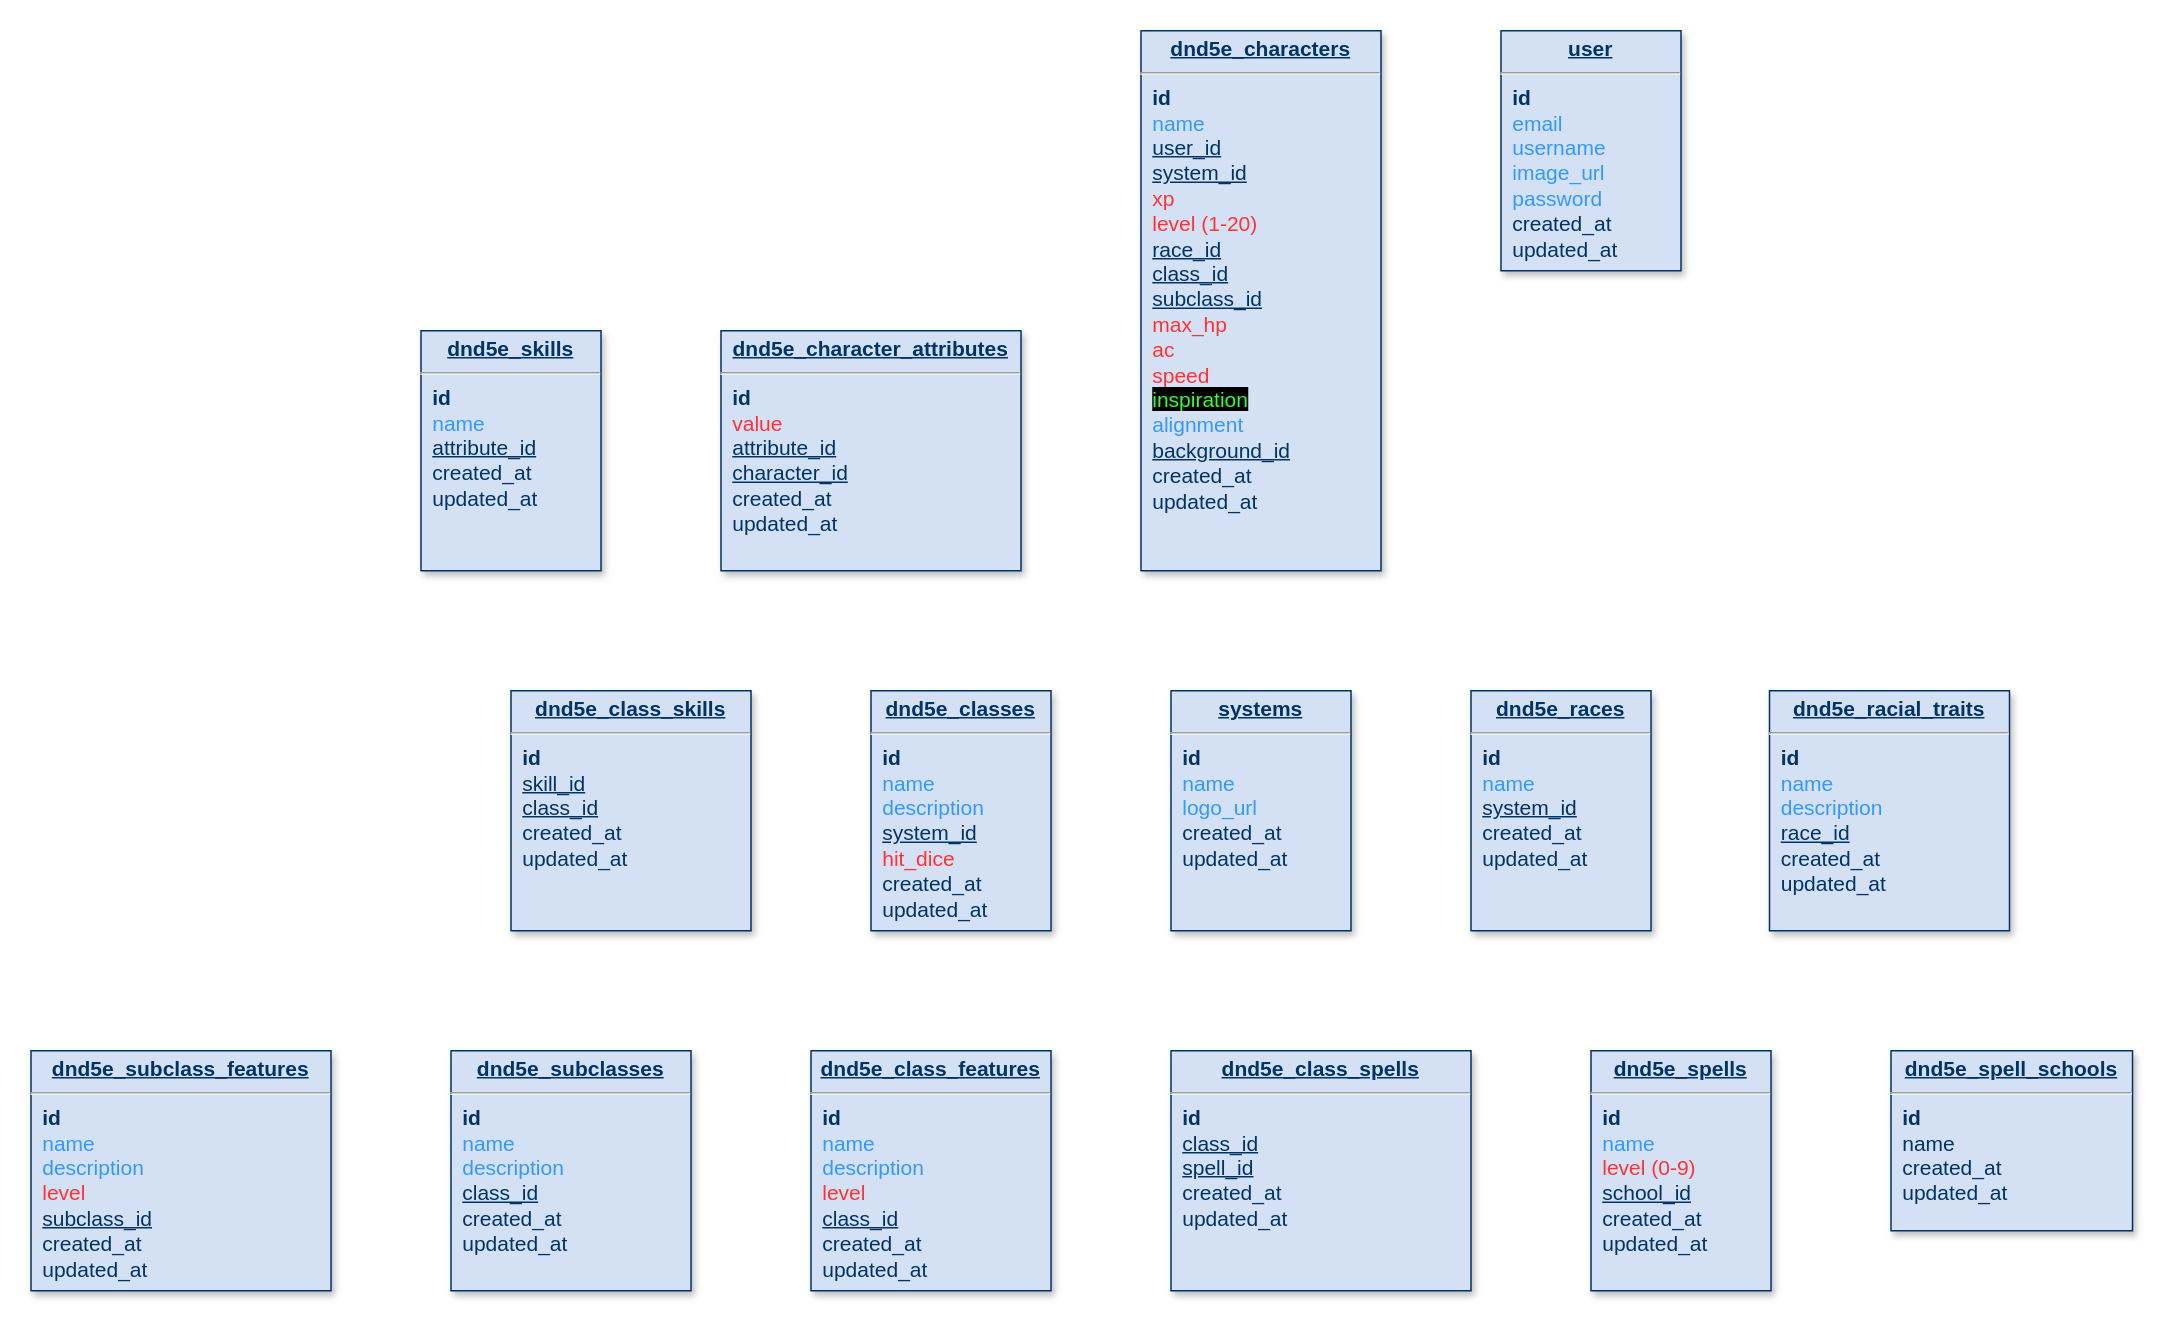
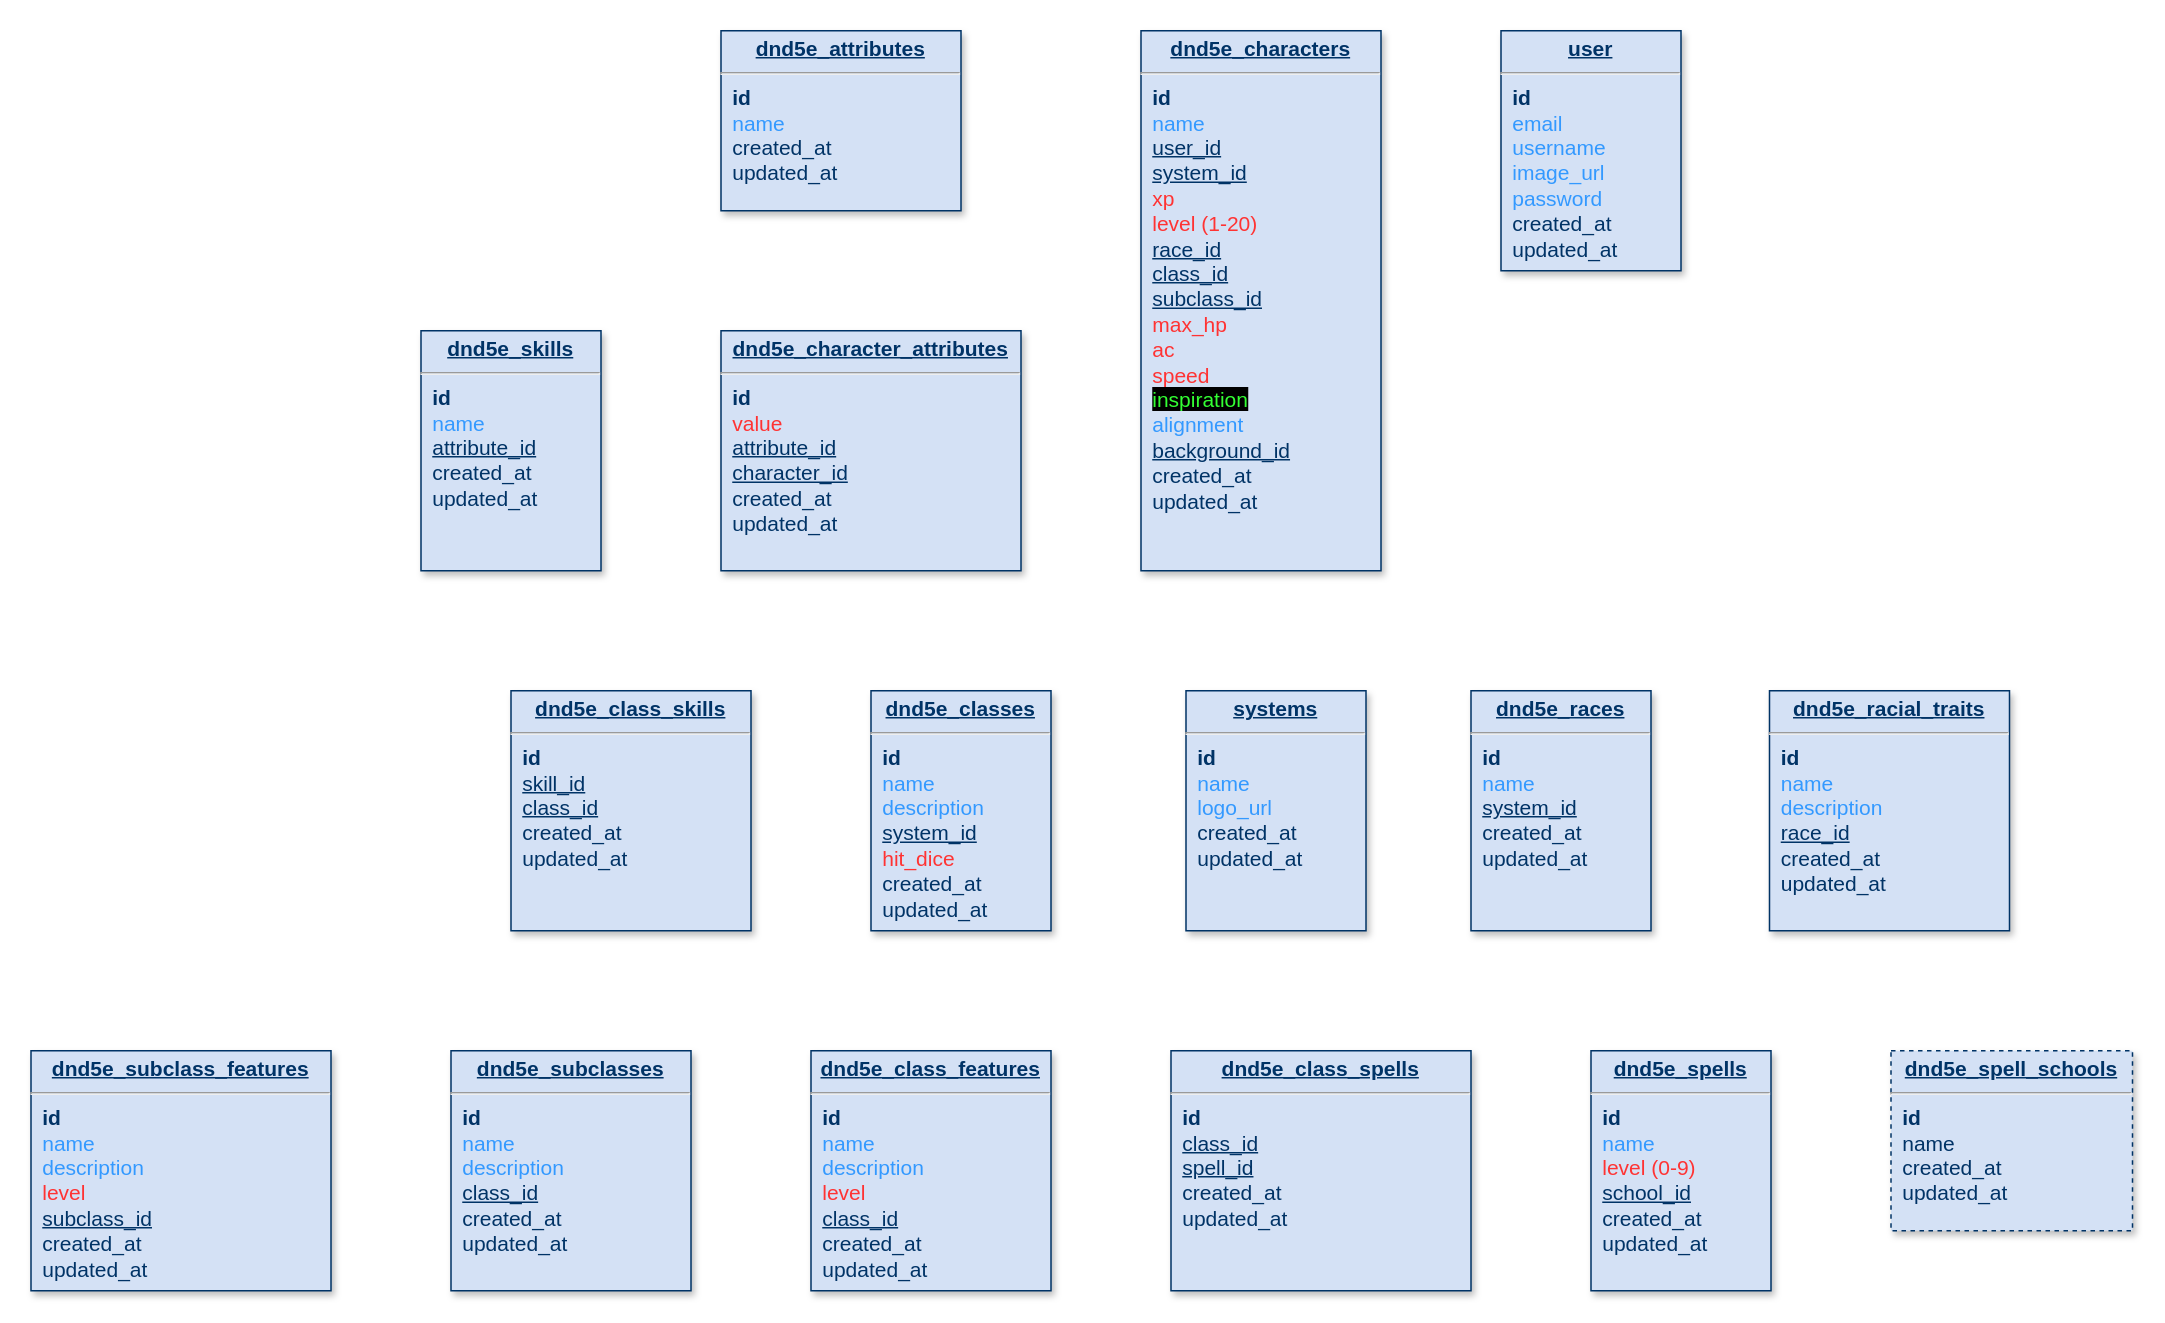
node "dnd5e_attributes id name created_at updated_at": added
node "systems id name logo_url created_at updated_at": moved (1261, 811) -> (1276, 811)
node "dnd5e_spell_schools id name created_at updated_at": style solid -> dashed
